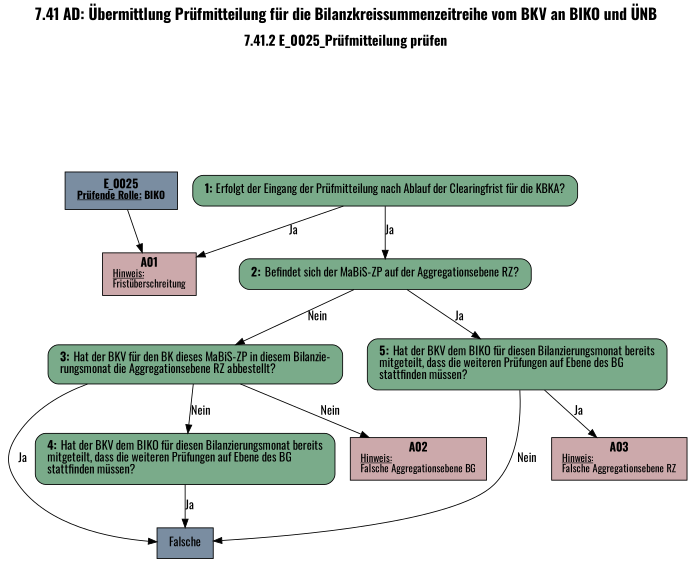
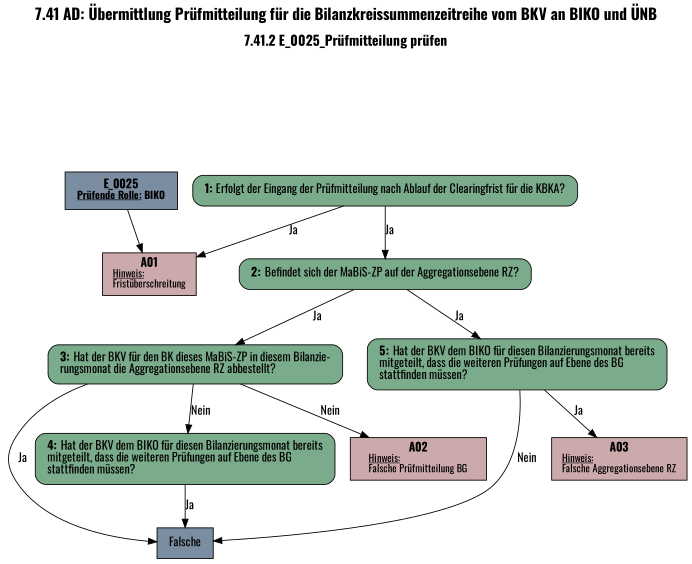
edge "2:" -> "3:": label "Nein" -> "Ja"
node "A02": text "Falsche Aggregationsebene BG" -> "Falsche Prüfmitteilung BG"
